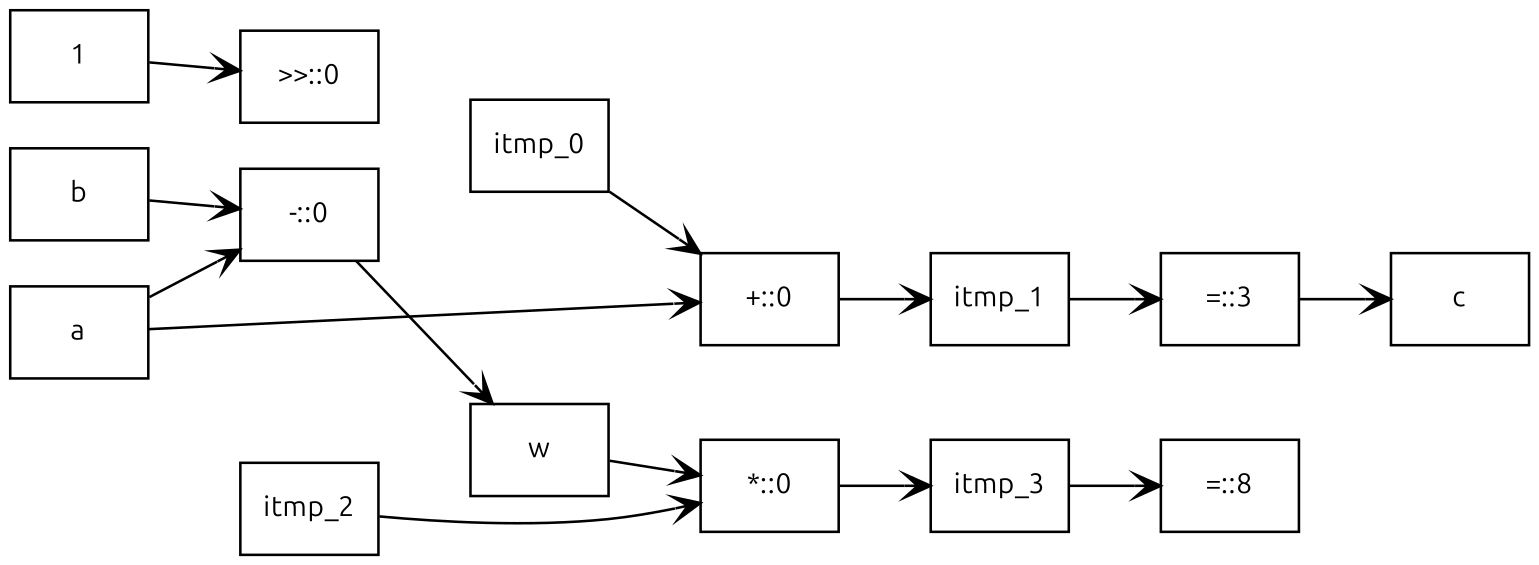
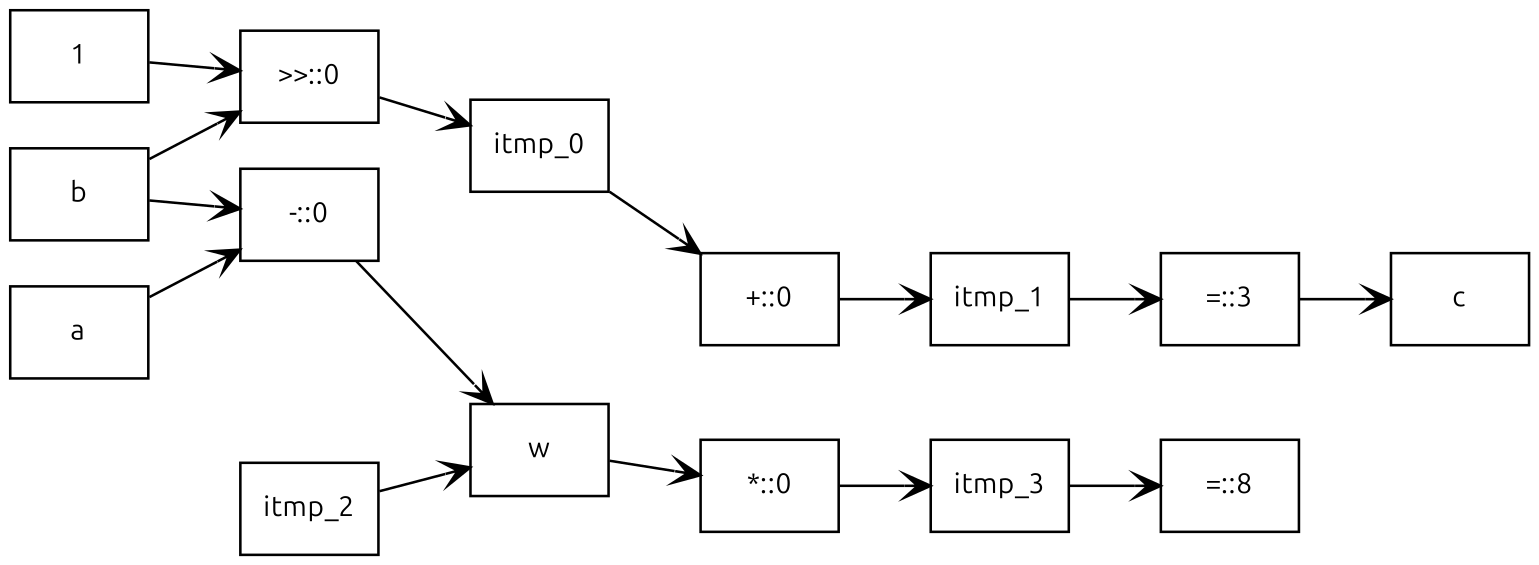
edge ">>::0" -> "itmp_0": added
edge "b" -> ">>::0": added
edge "a" -> "+::0": removed
edge "itmp_2" -> "*::0": now "itmp_2" -> "w"
